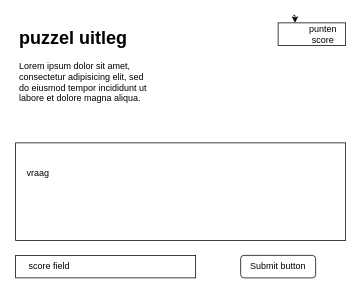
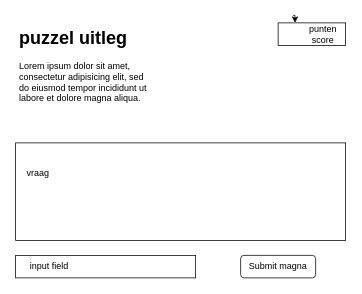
node "score field": label "score field" -> "input field"
node "Submit button": label "Submit button" -> "Submit magna"
